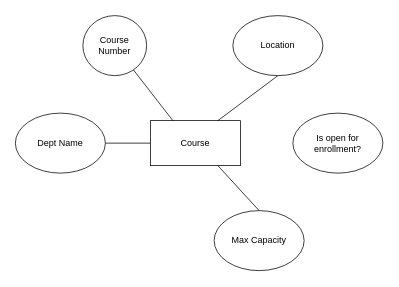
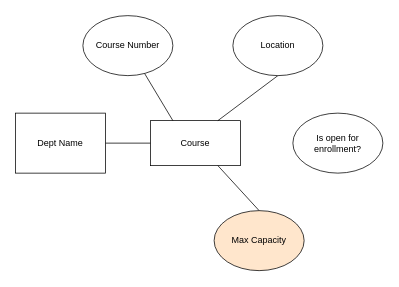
node "Course Number": size 64x60 -> 90x60
node "Dept Name": shape ellipse -> rectangle
node "Max Capacity": fillcolor #ffffff -> #ffe6cc
